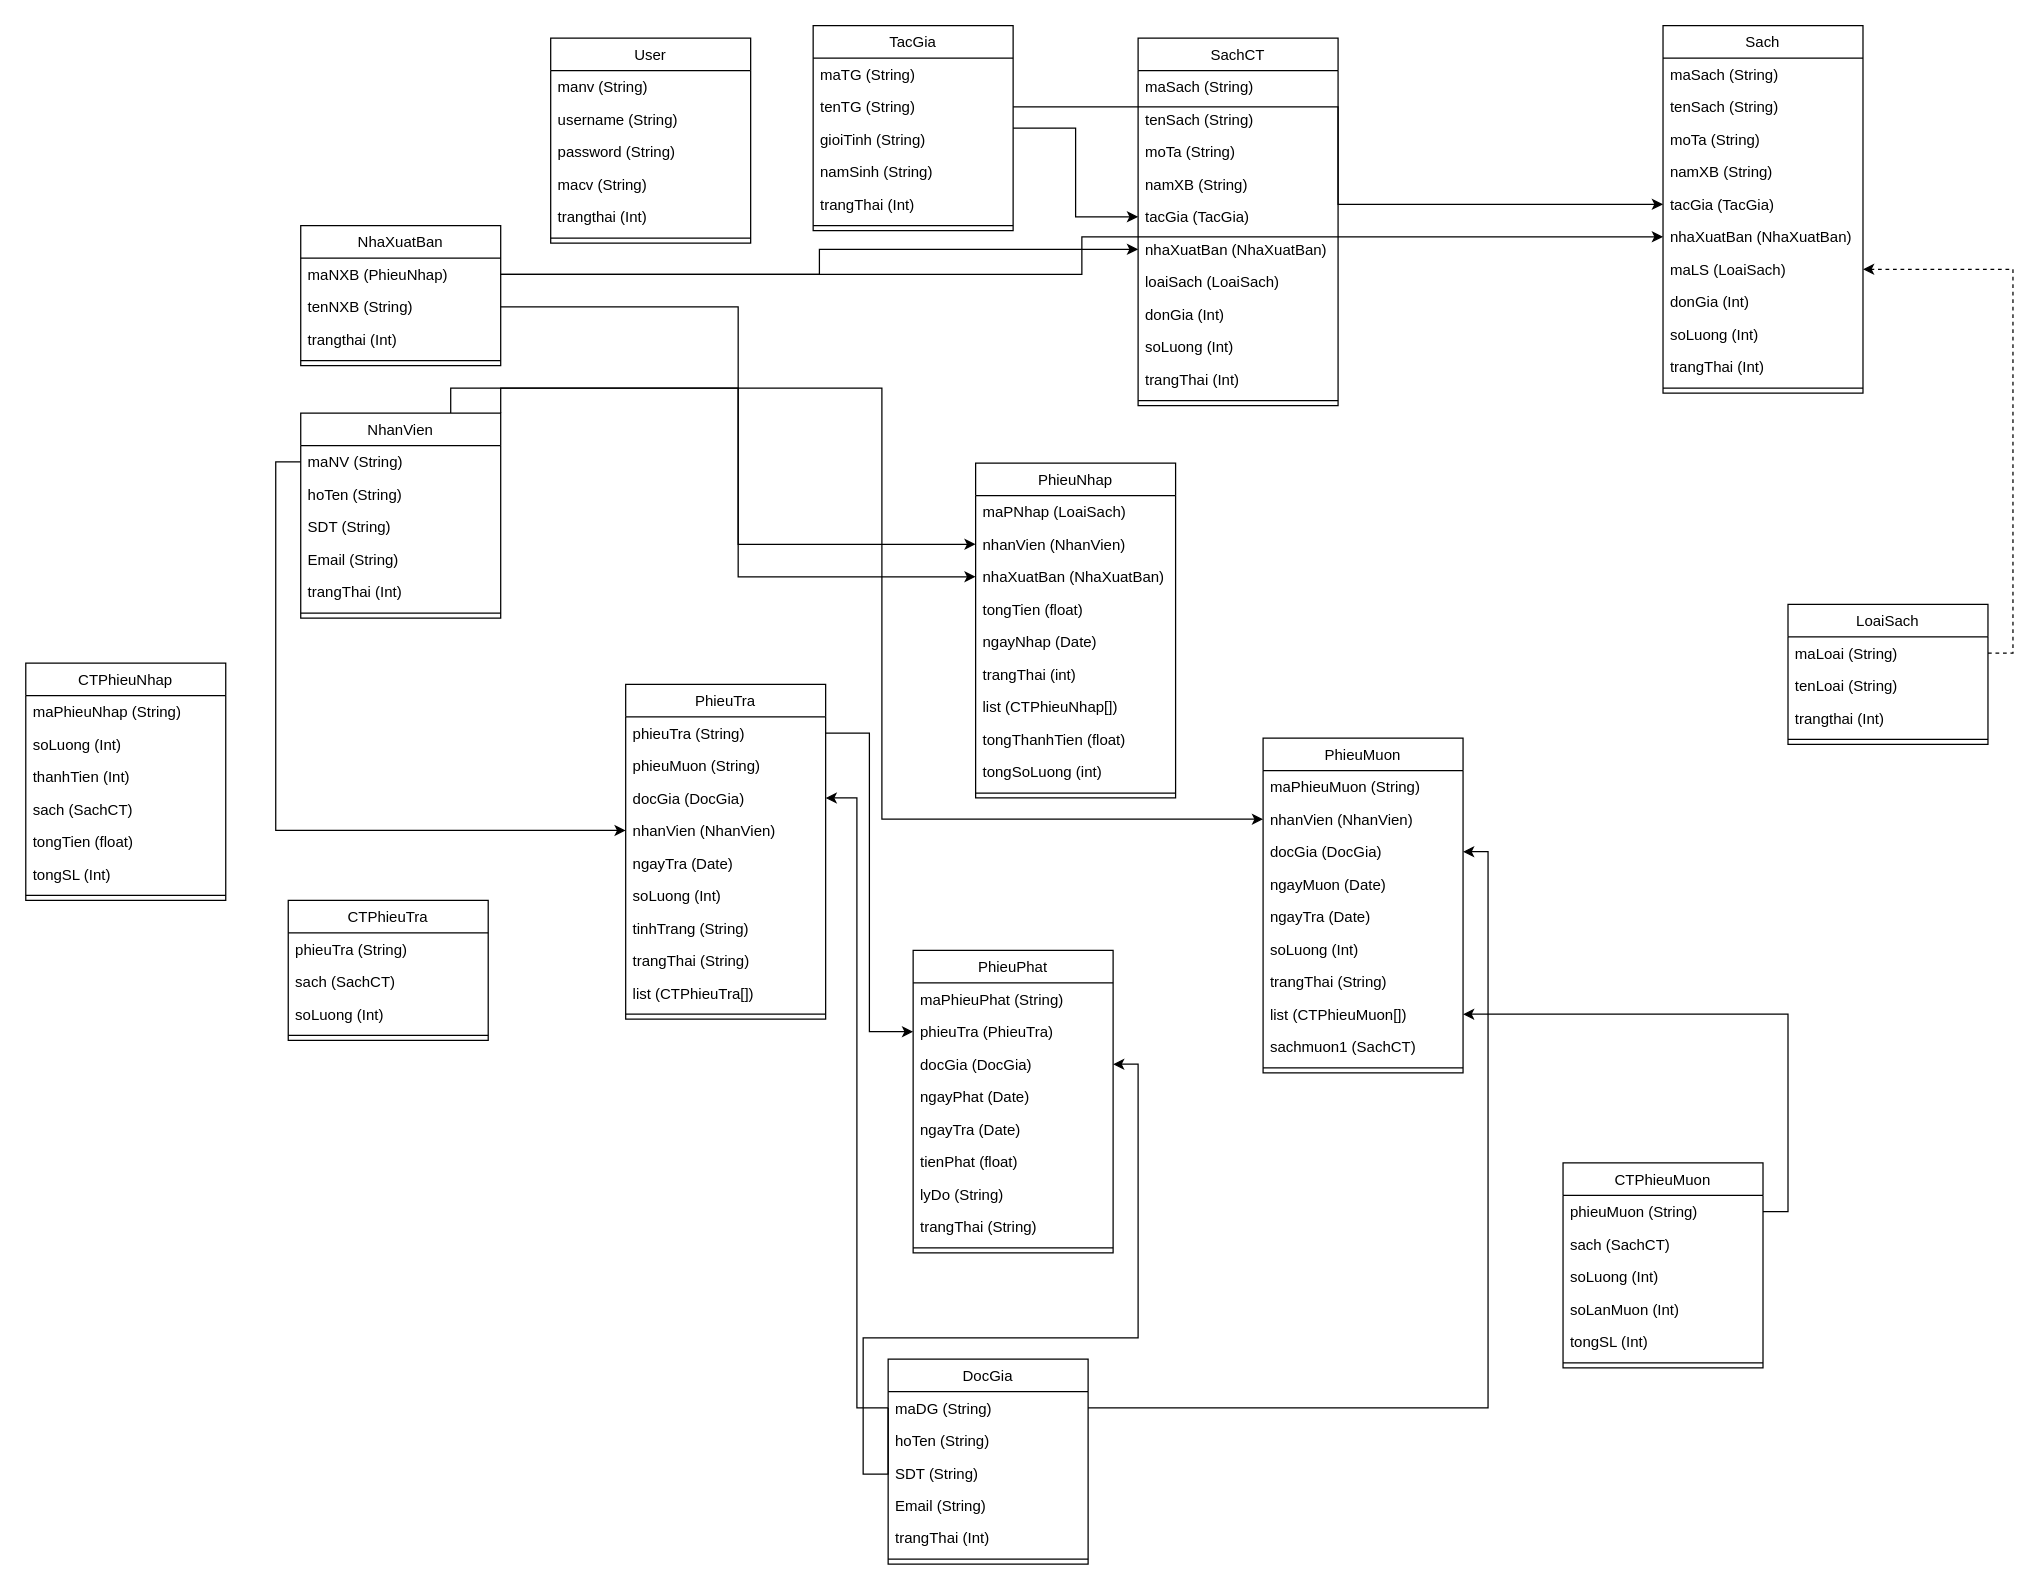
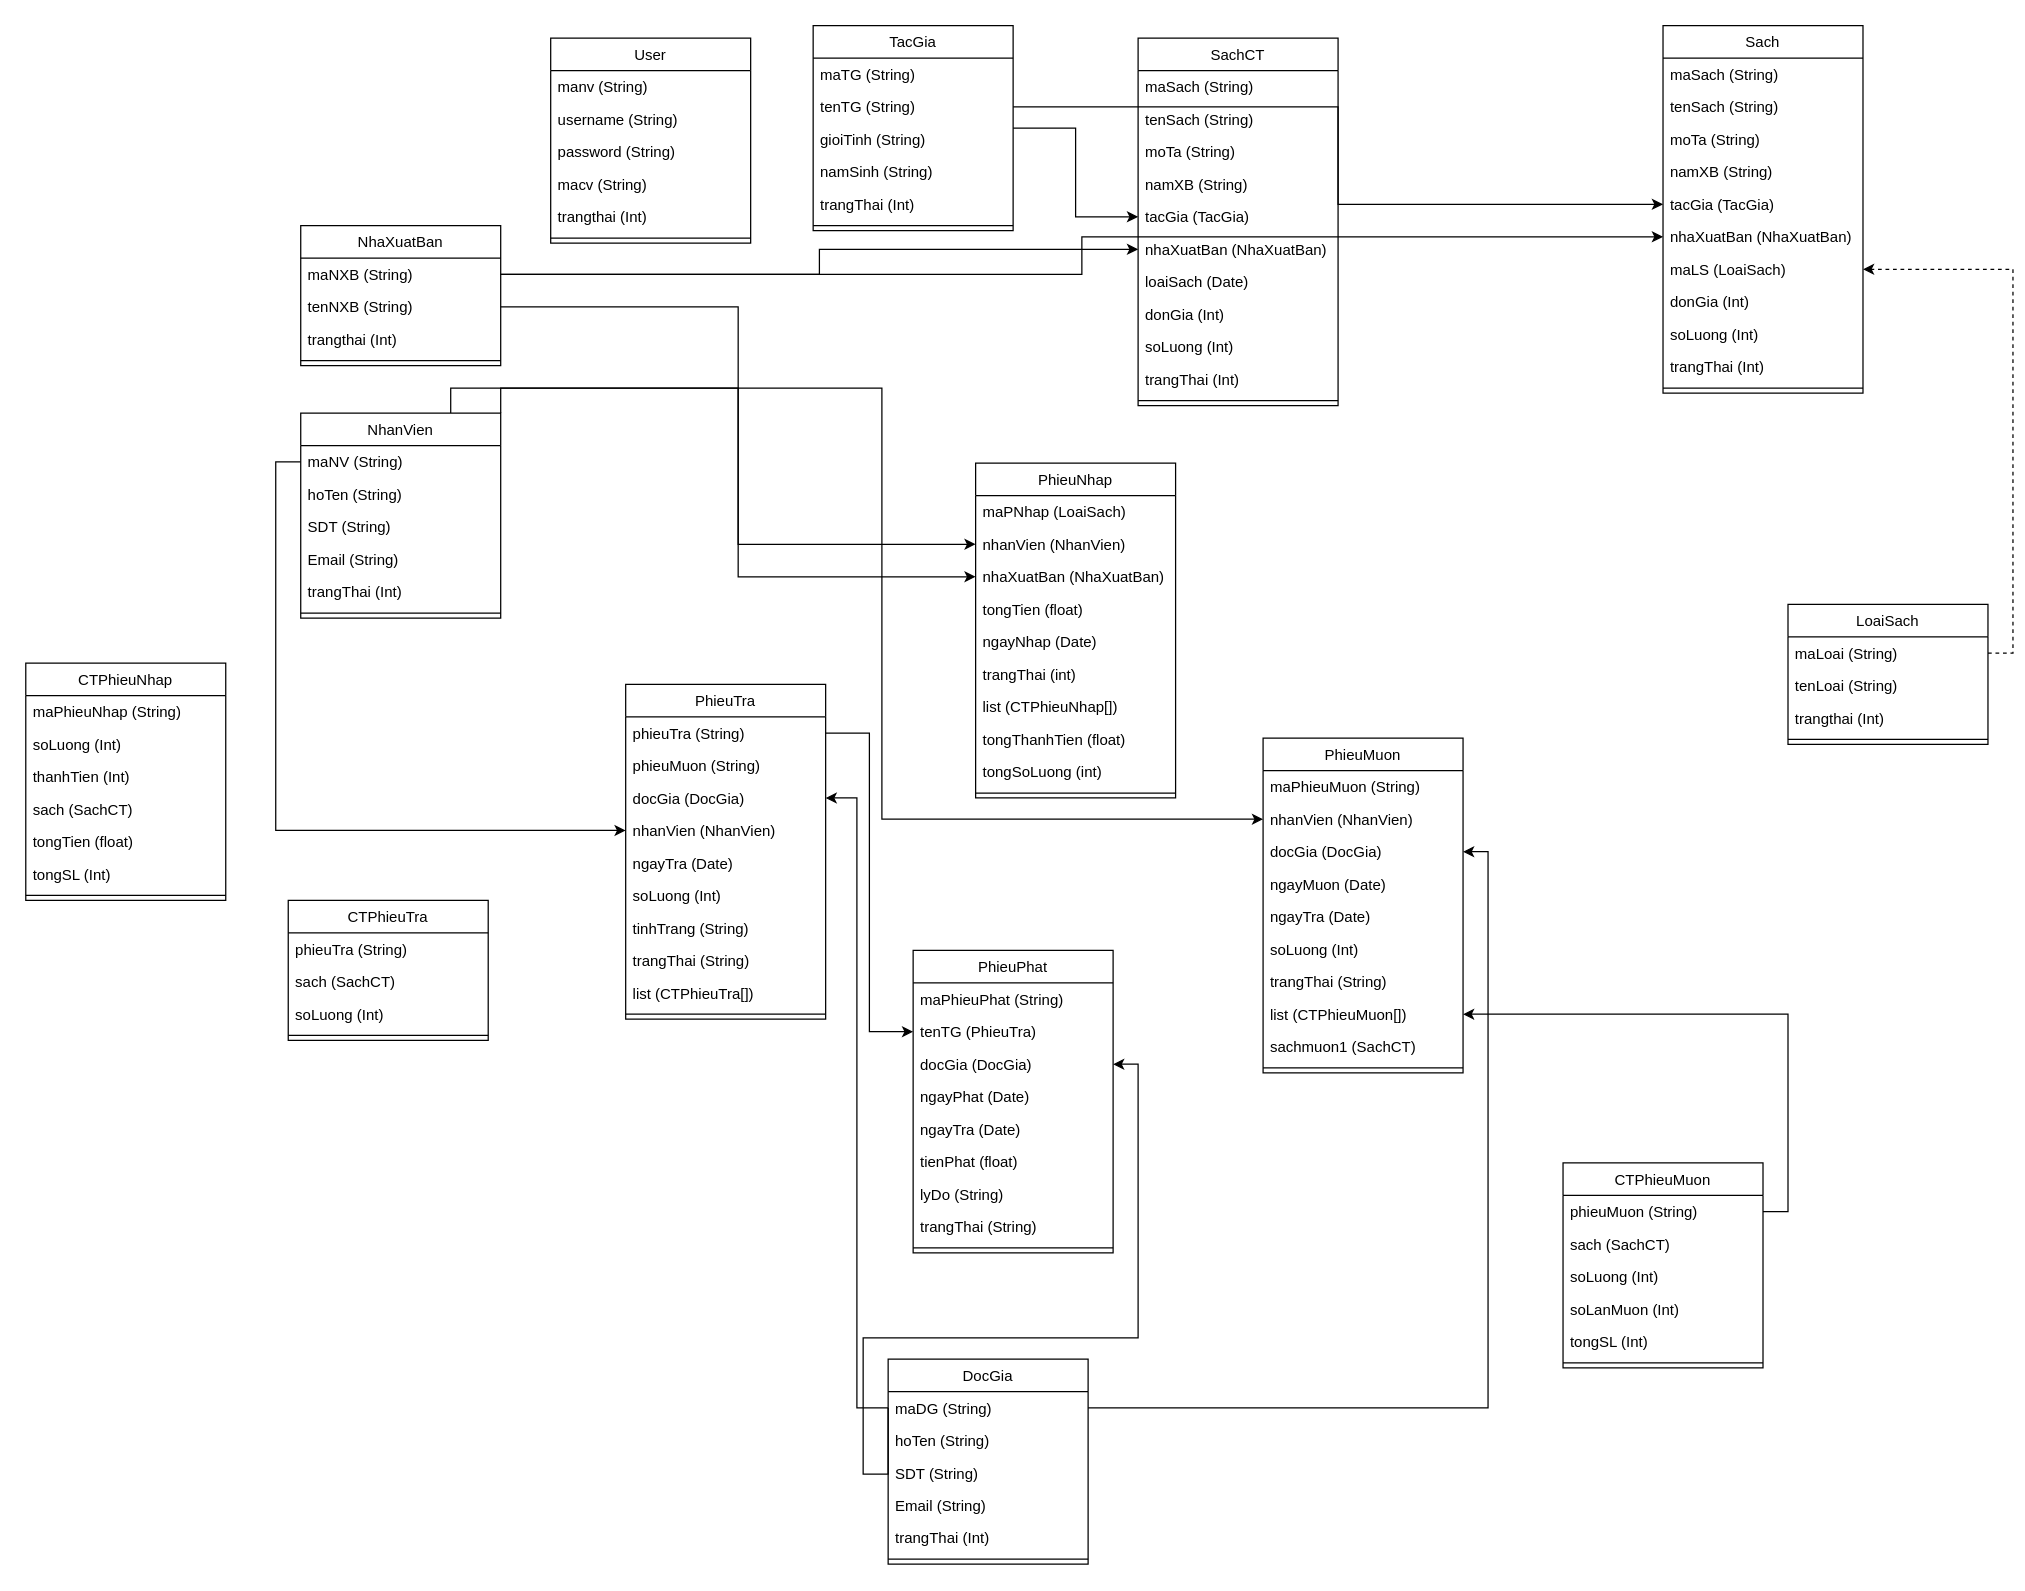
node "maNXB (PhieuNhap)": label "maNXB (PhieuNhap)" -> "maNXB (String)"
node "loaiSach (LoaiSach)": label "loaiSach (LoaiSach)" -> "loaiSach (Date)"
node "phieuTra (PhieuTra)": label "phieuTra (PhieuTra)" -> "tenTG (PhieuTra)"
